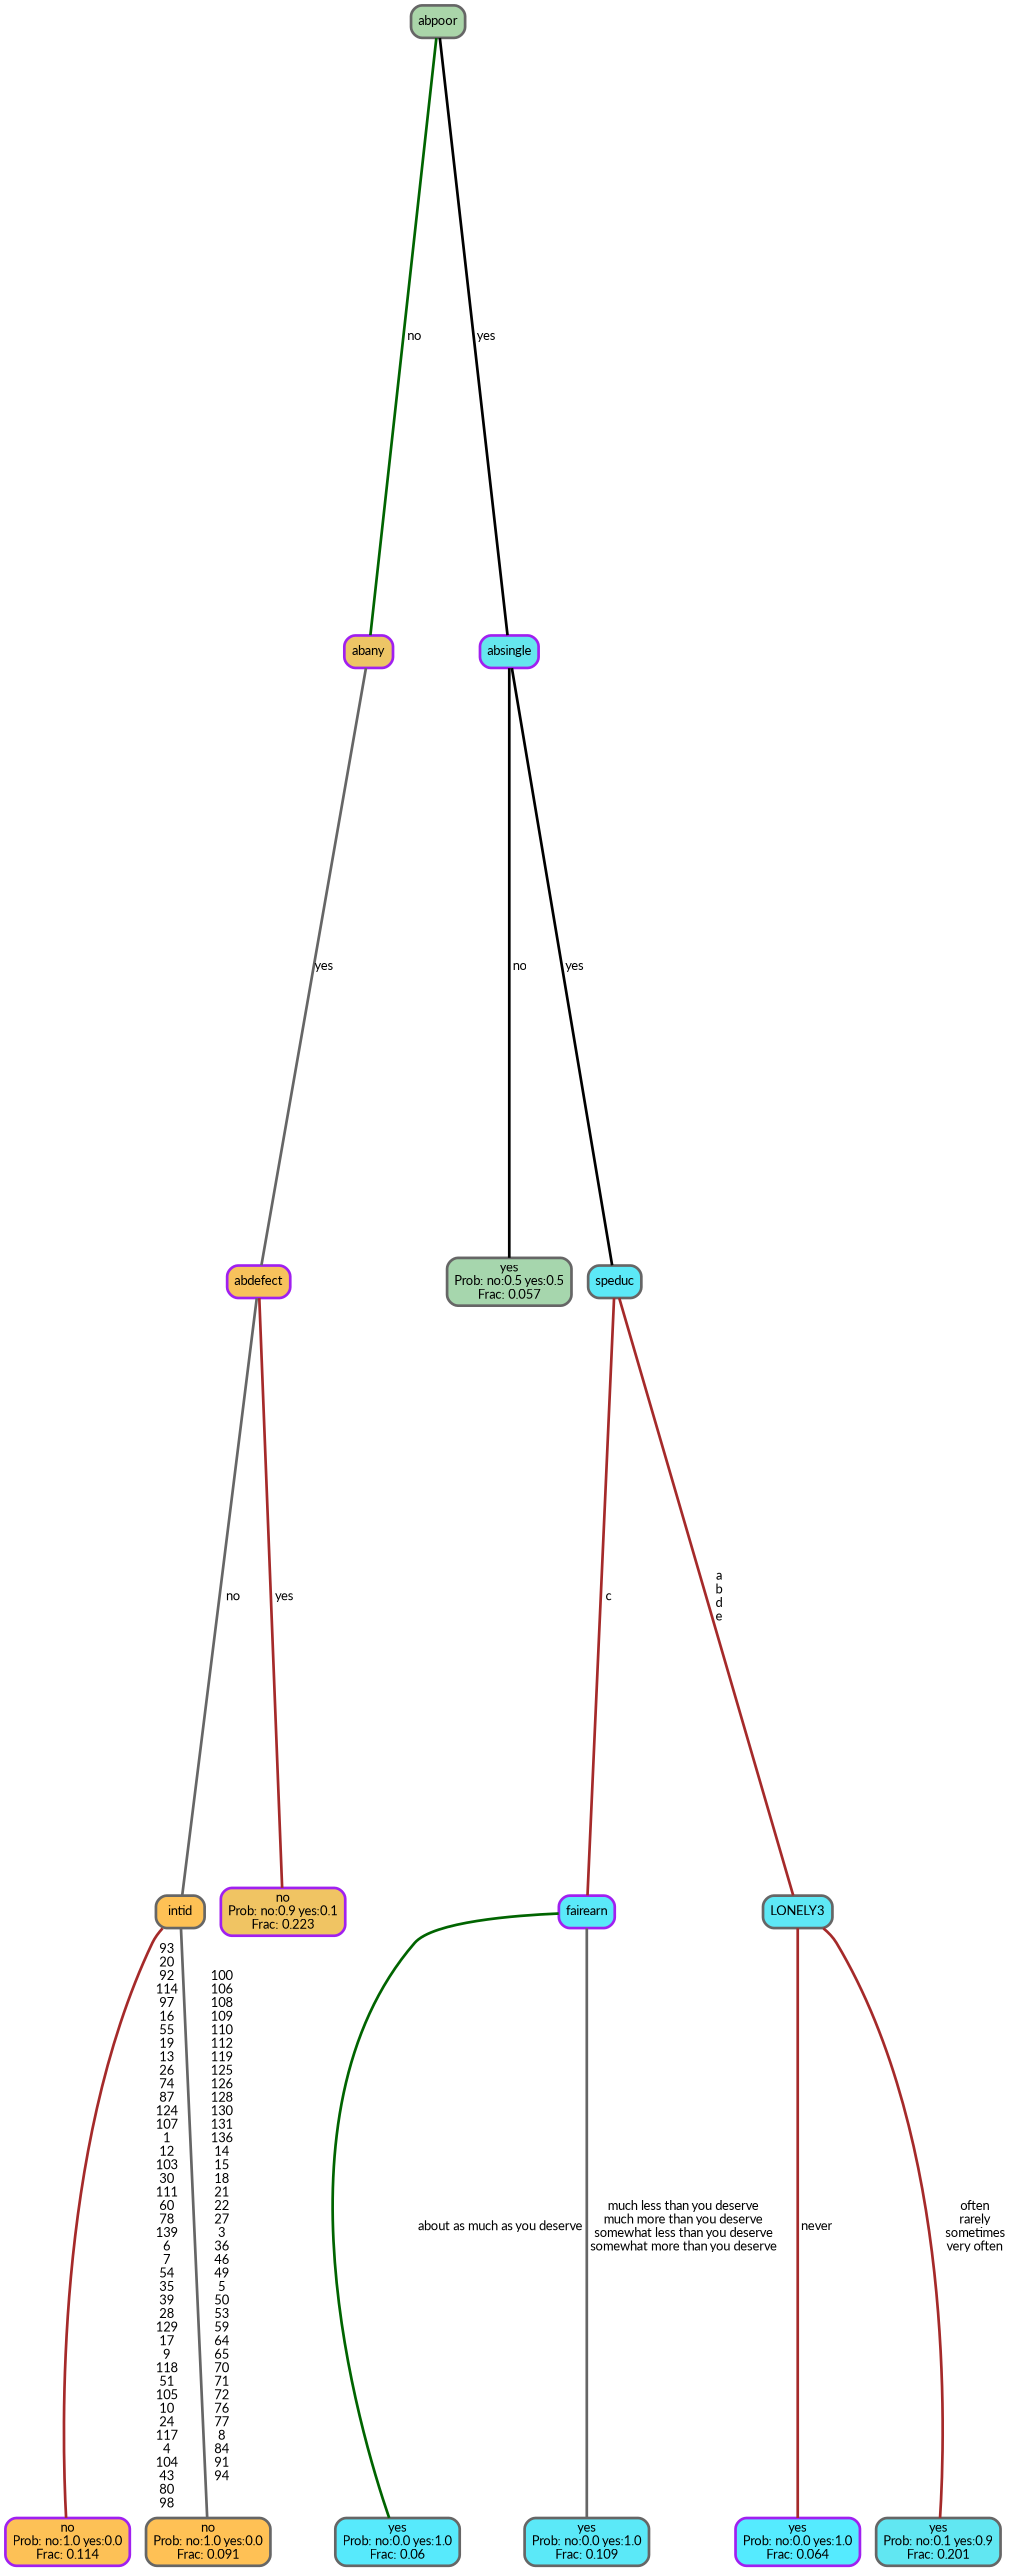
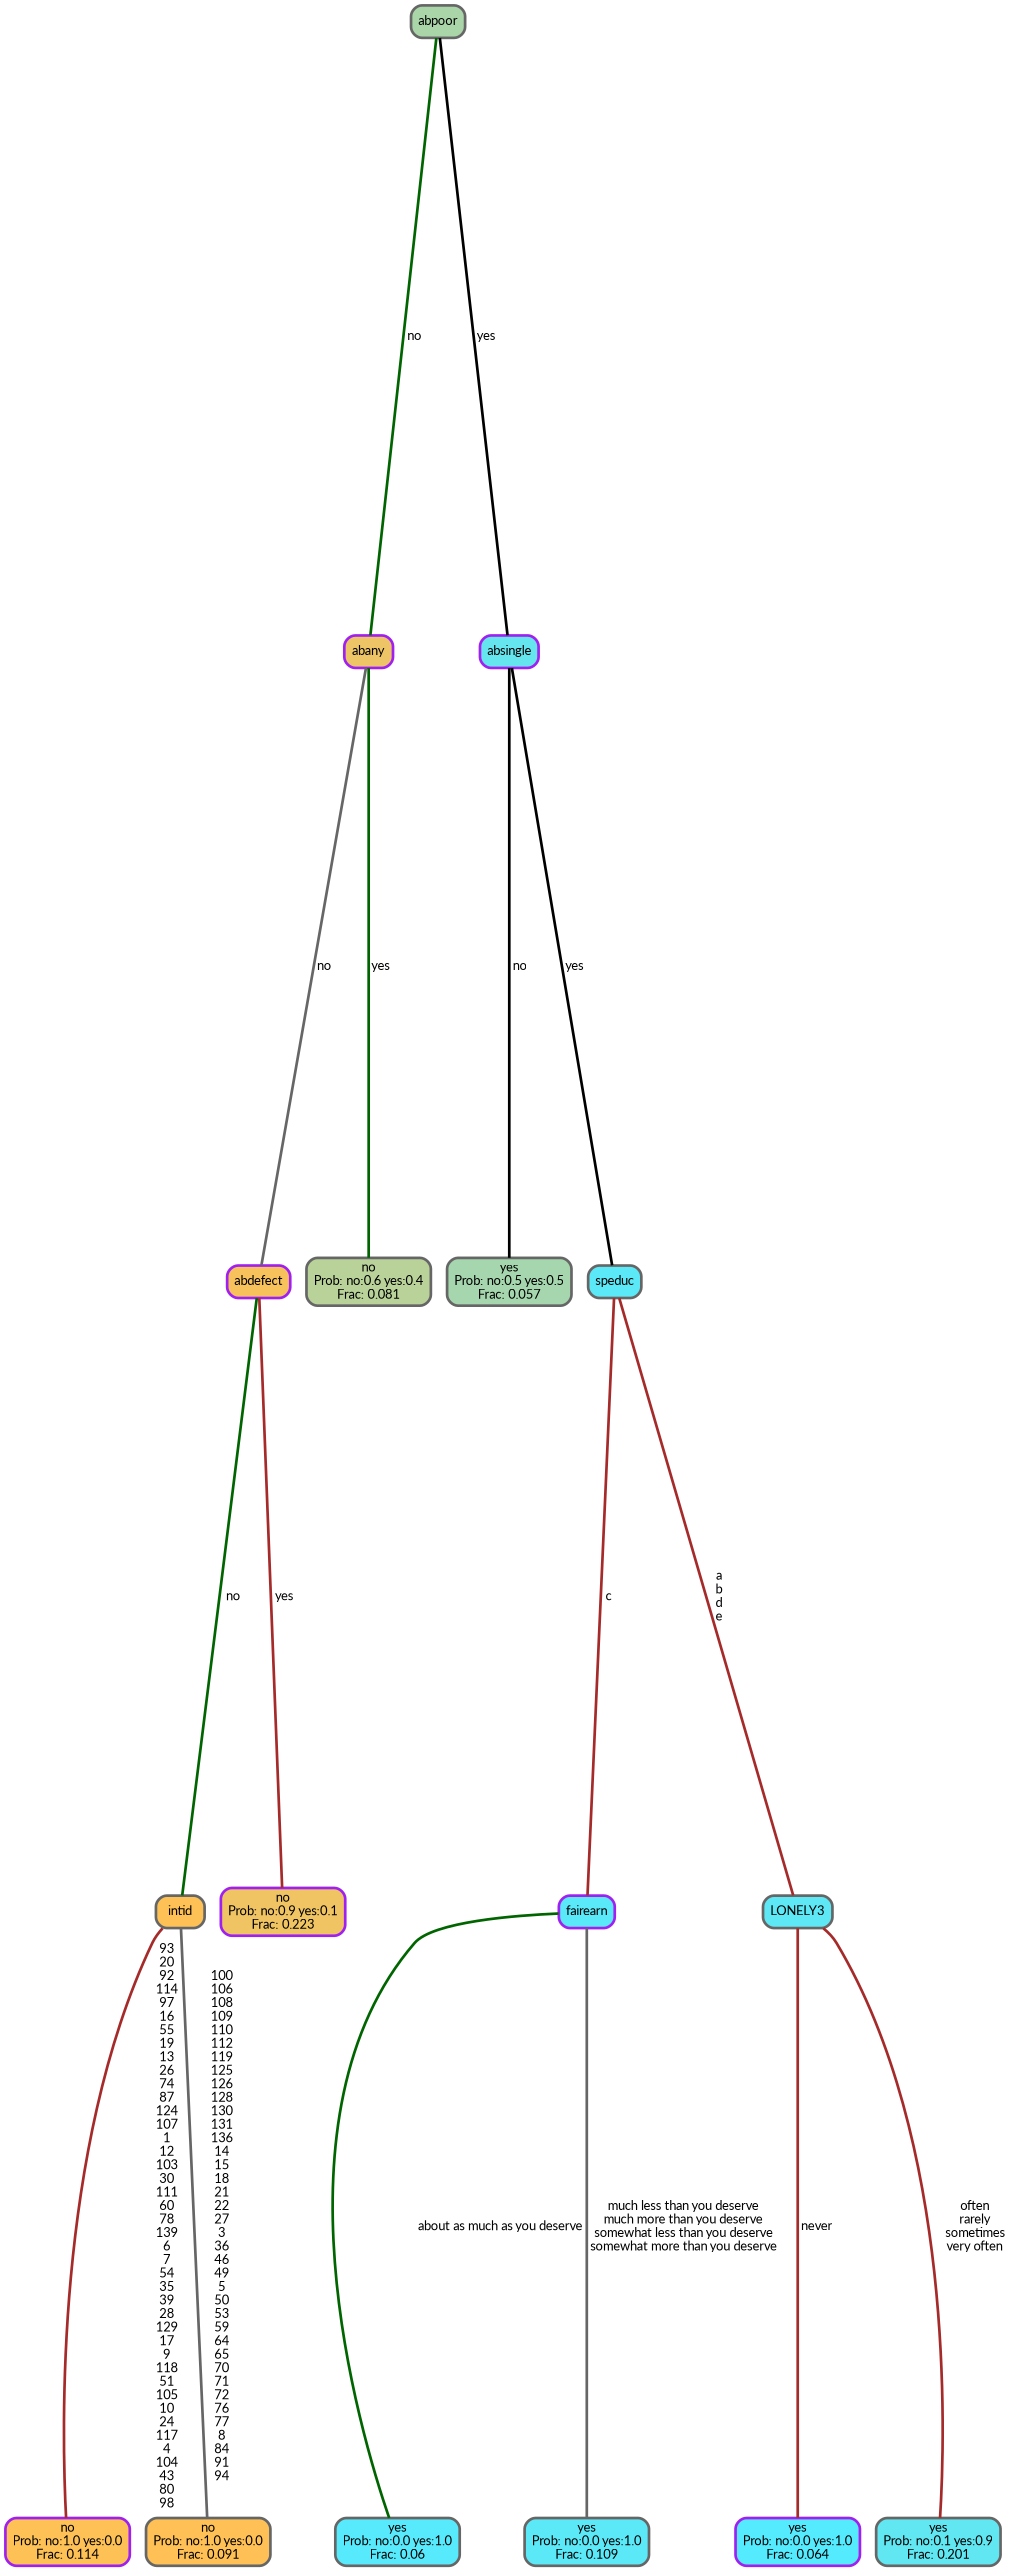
edge "abany" -- "abdefect": label " yes" -> " no"
node "no Prob: no:0.6 yes:0.4 Frac: 0.081": added
edge "abdefect" -- "intid": color gray40 -> darkgreen
